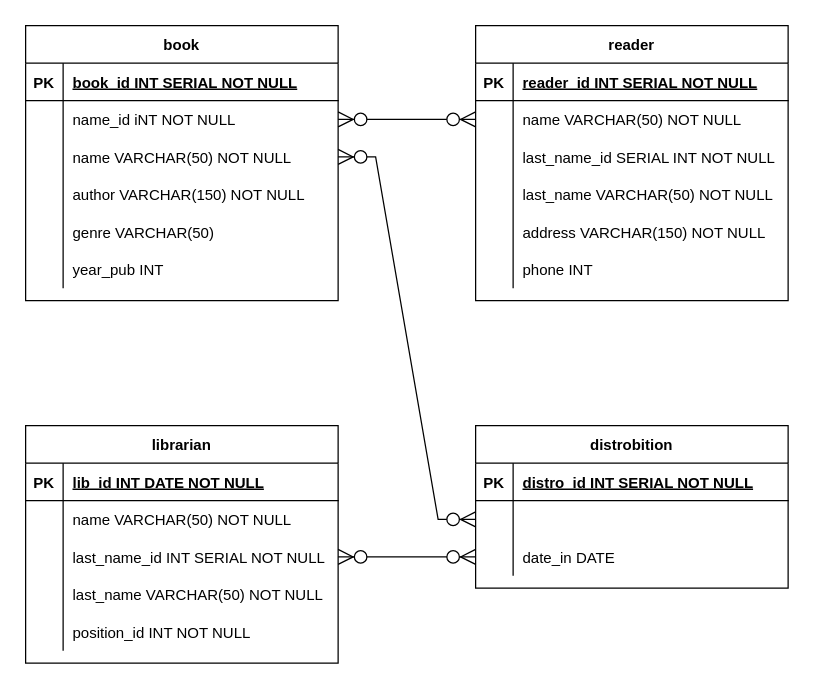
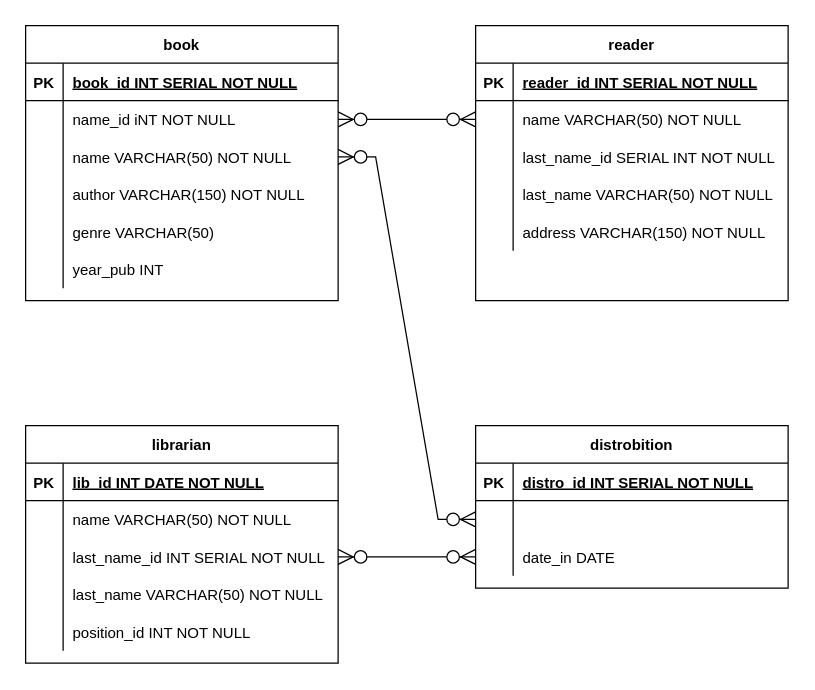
node "phone INT": removed
